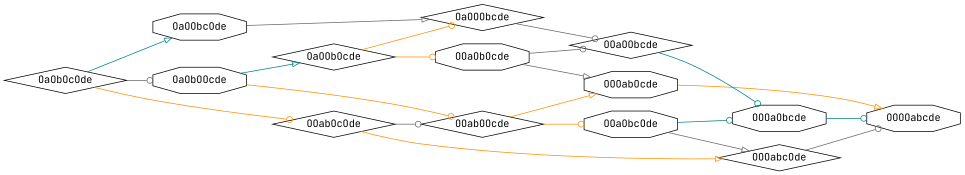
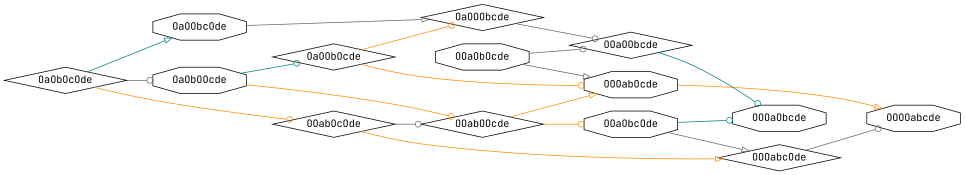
edge "OaOObOcde" -> "OOaObOcde": now "OaOObOcde" -> "OOOabOcde"
edge "OaObOOcde" -> "OaOObOcde": arrowhead onormal -> odot
edge "OOOaObcde" -> "OOOOabcde": removed
